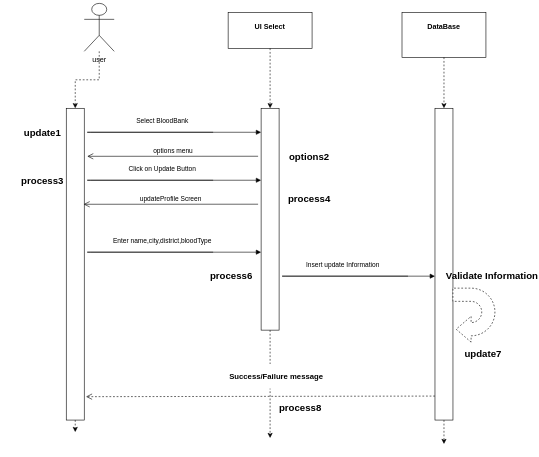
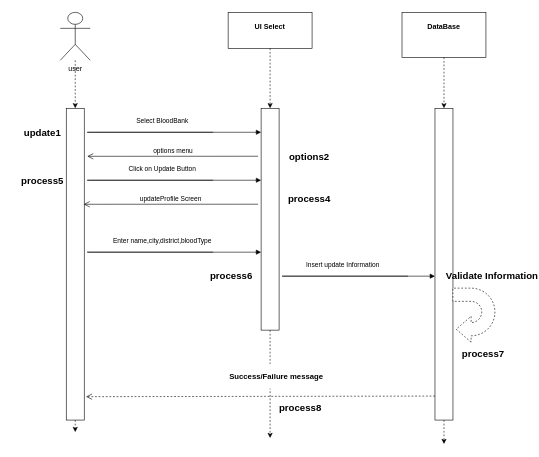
node "user": moved (99, 27) -> (75, 36)
node "process3": label "process3" -> "process5"
node "update7": label "update7" -> "process7"
